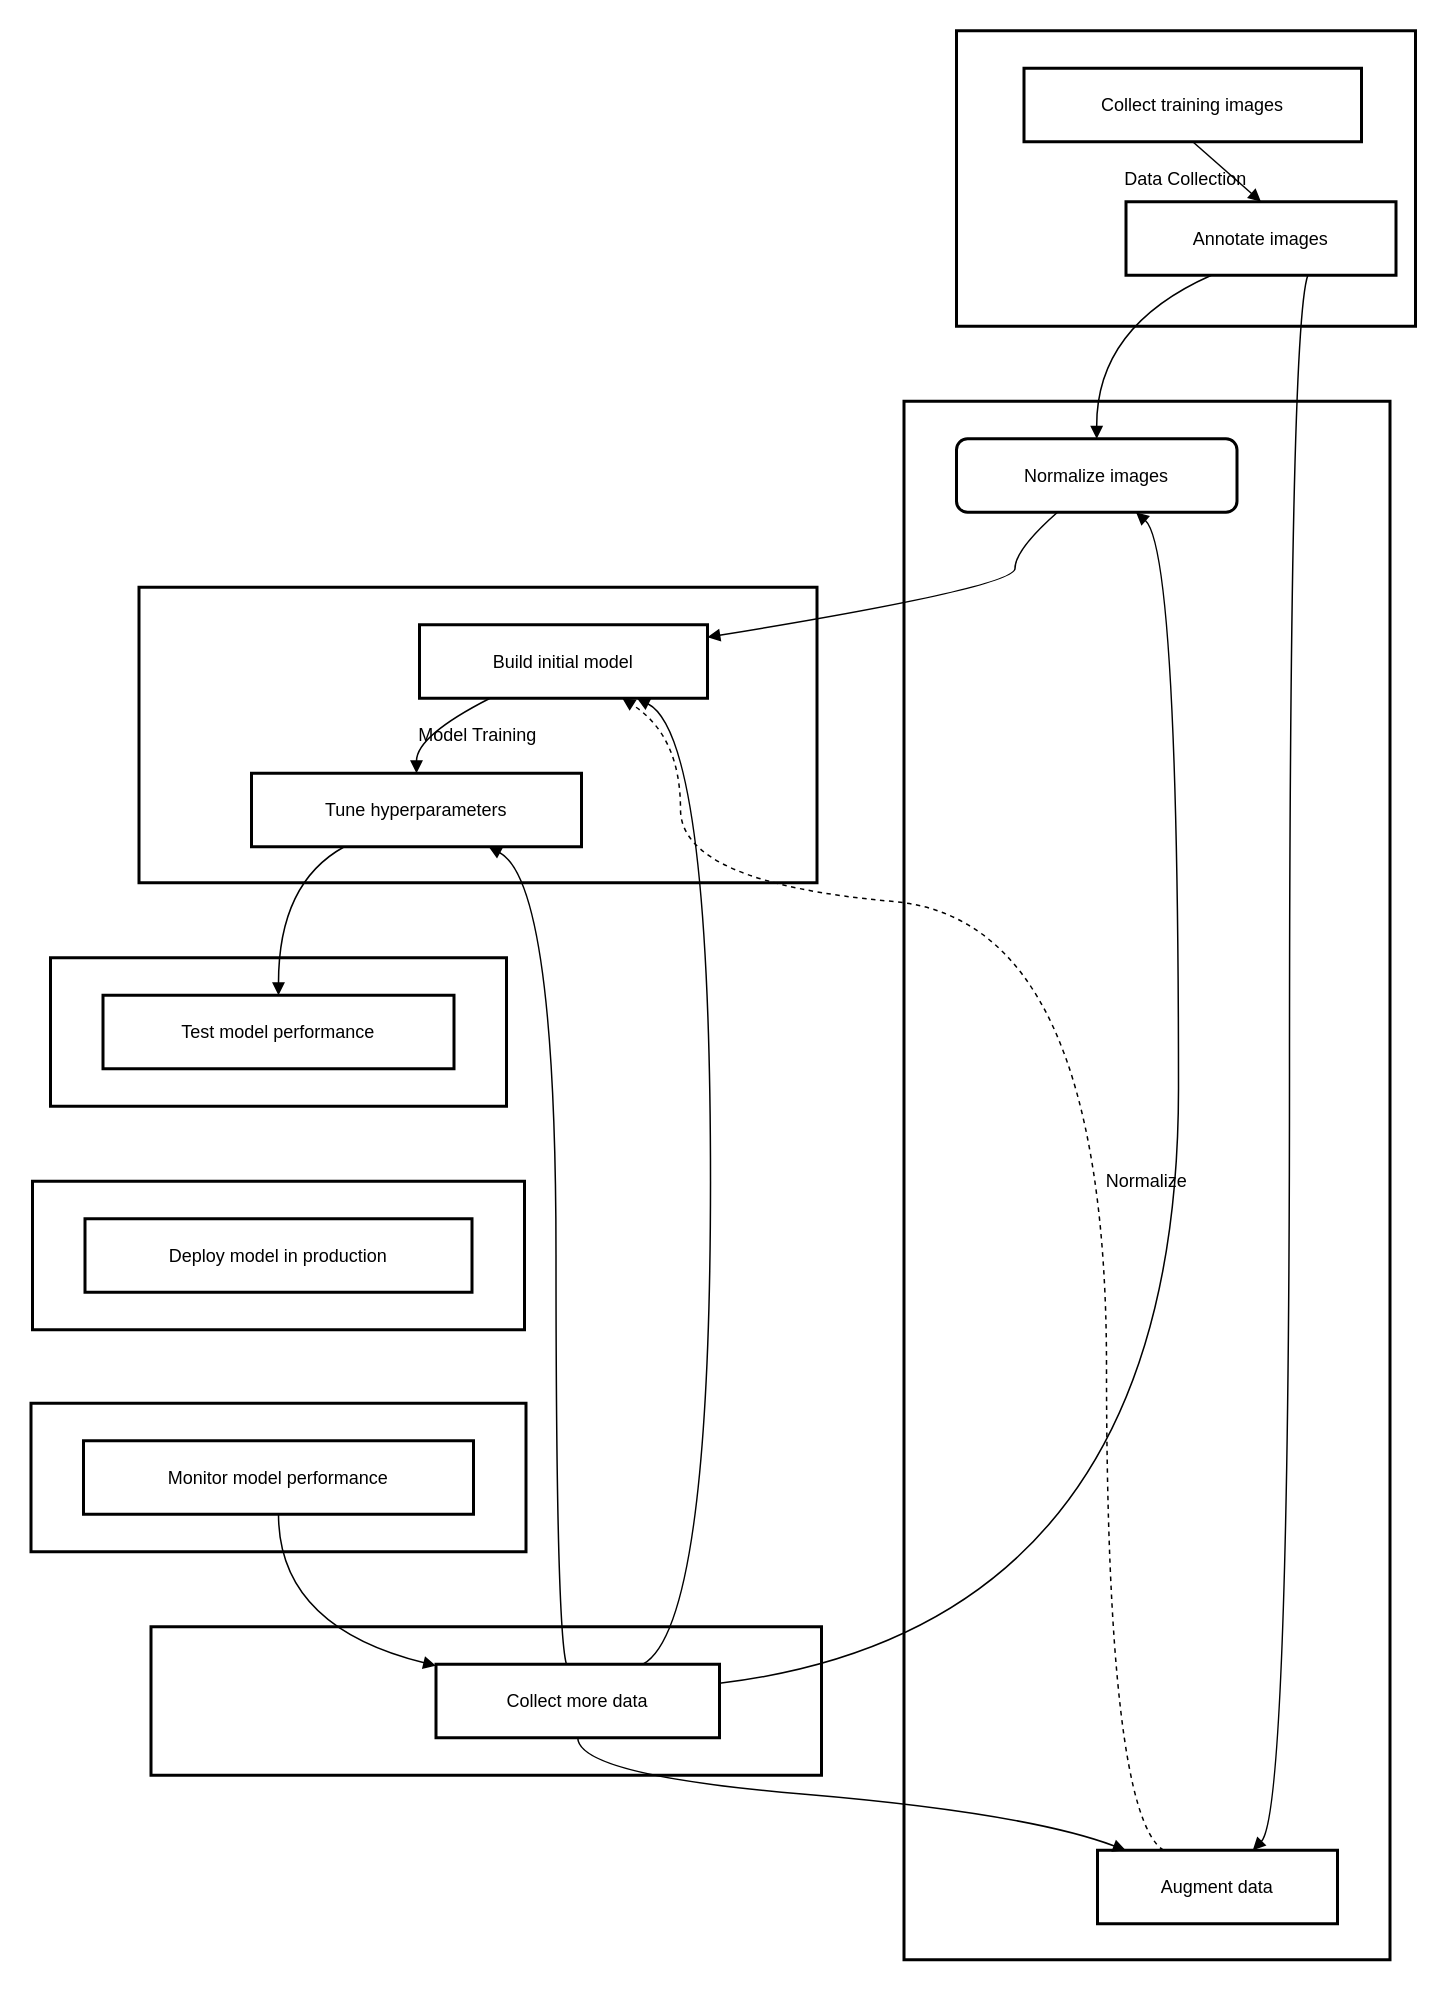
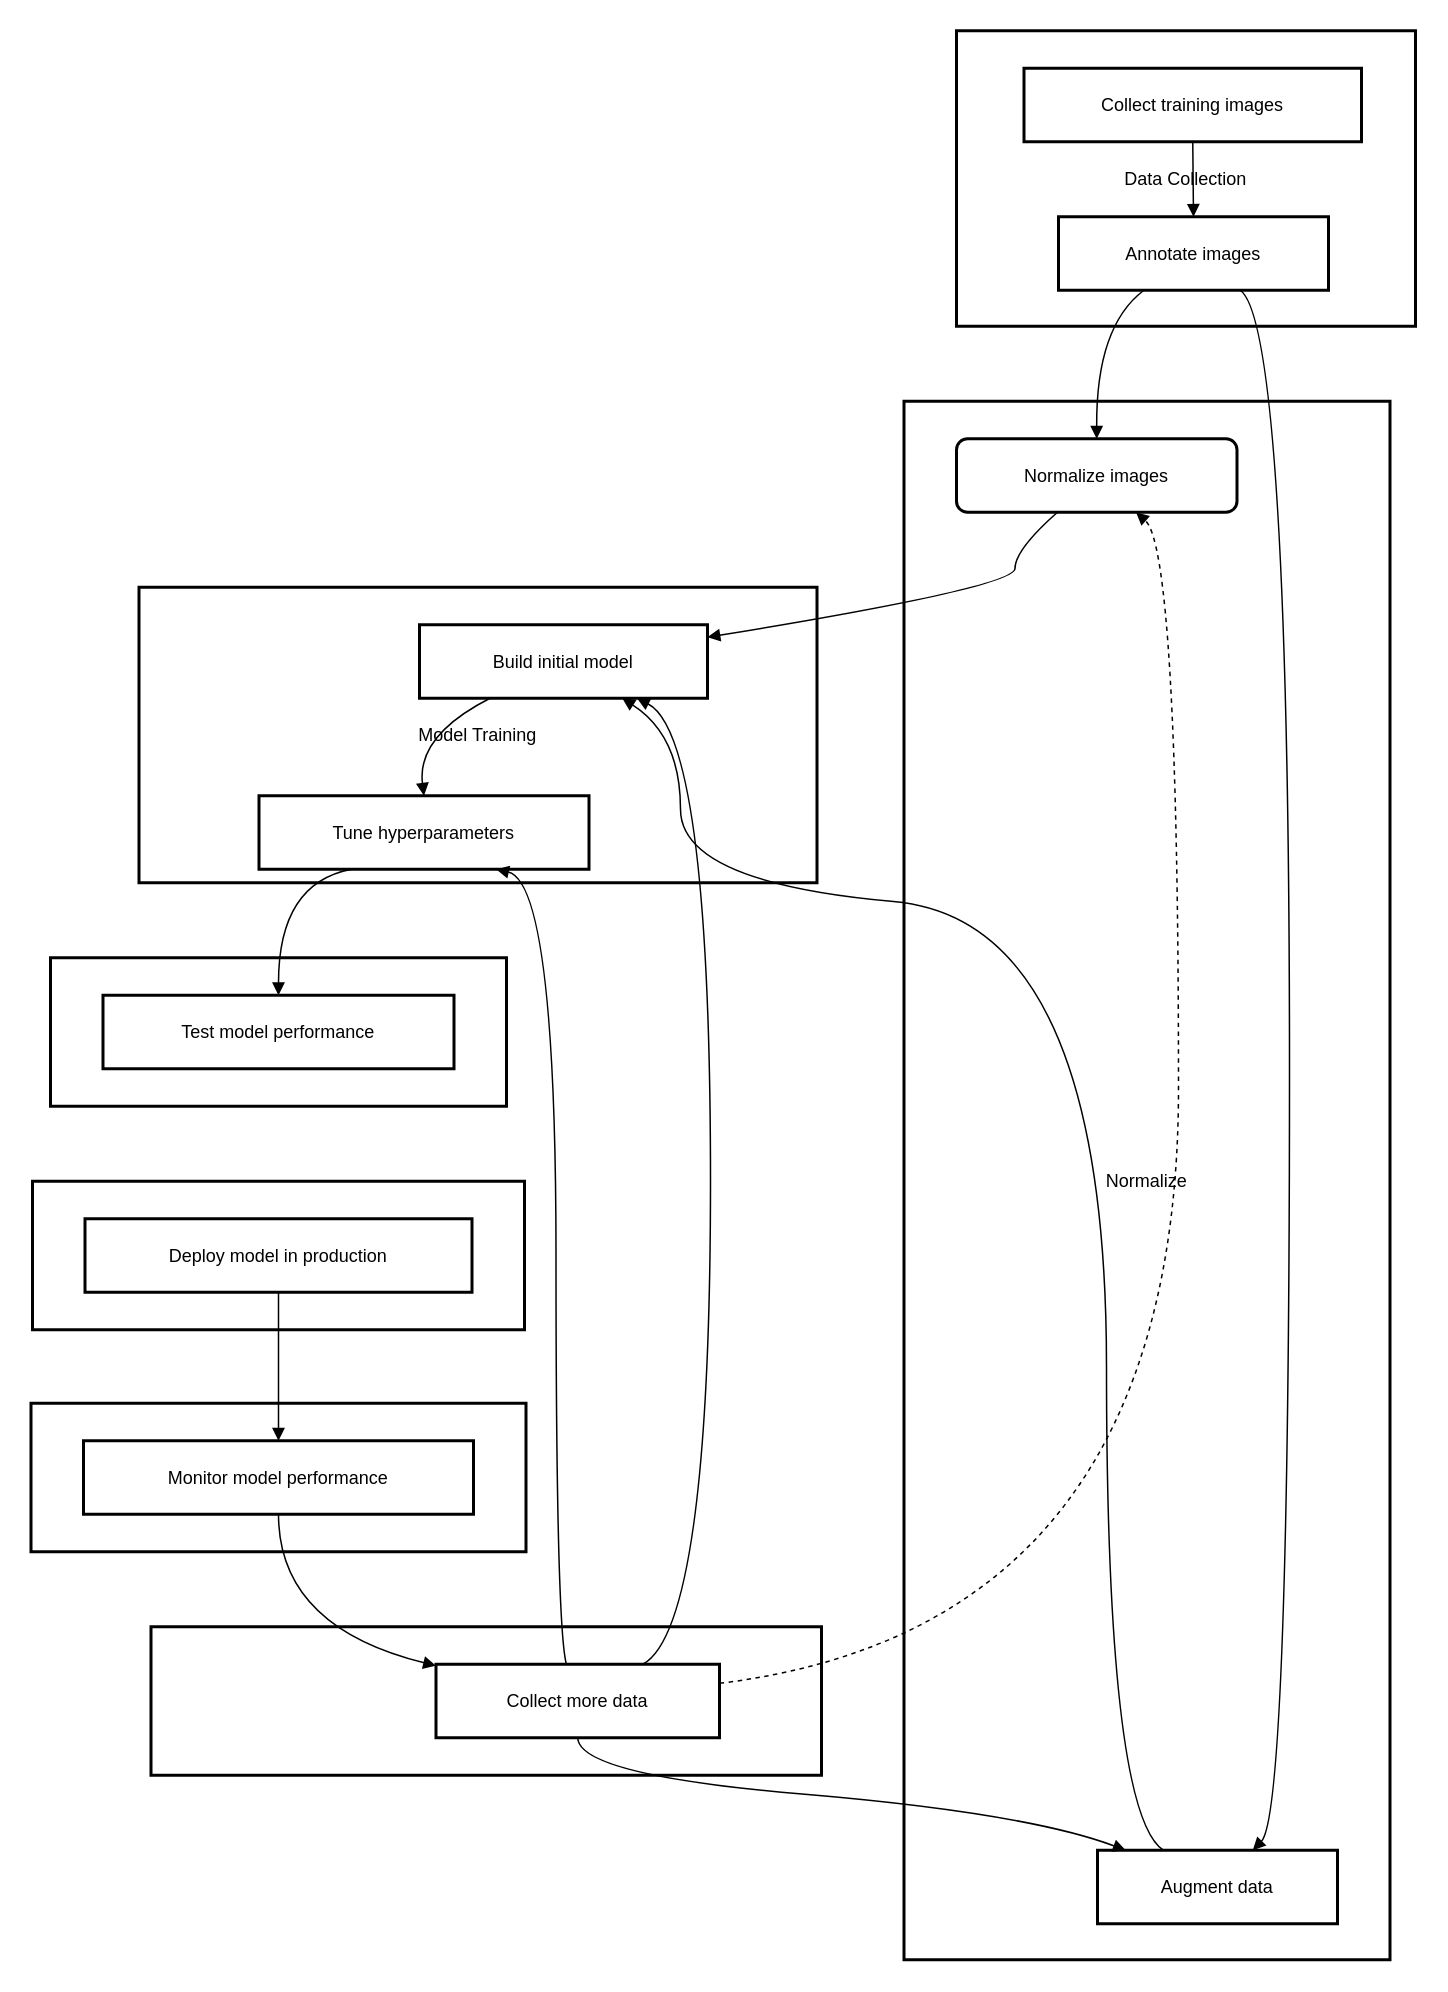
node "Annotate images": moved (1261, 239) -> (1193, 254)
node "Tune hyperparameters": moved (416, 810) -> (424, 833)
edge "Collect more data" -> "Normalize images": style solid -> dashed
edge "Augment data" -> "Build initial model": style dashed -> solid
edge "Deploy model in production" -> "Monitor model performance": added
